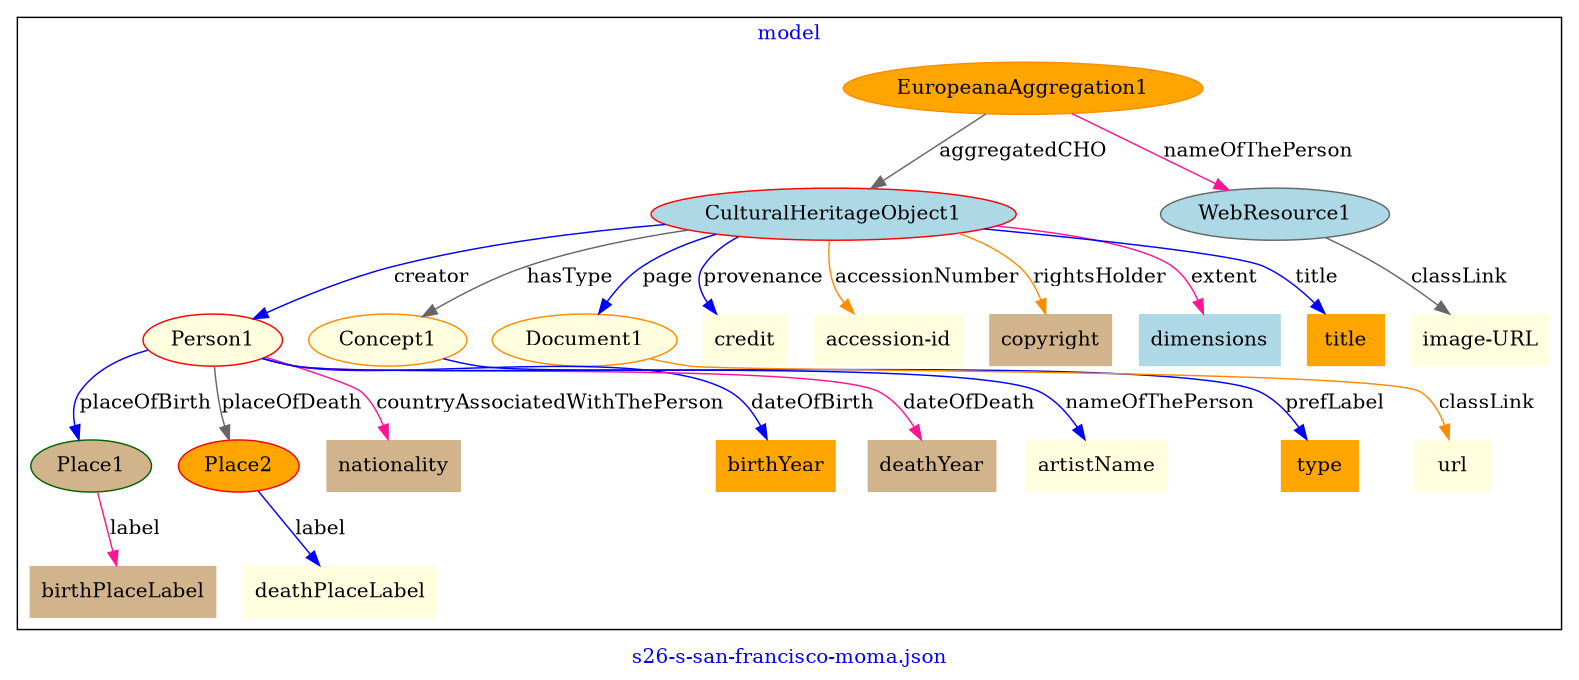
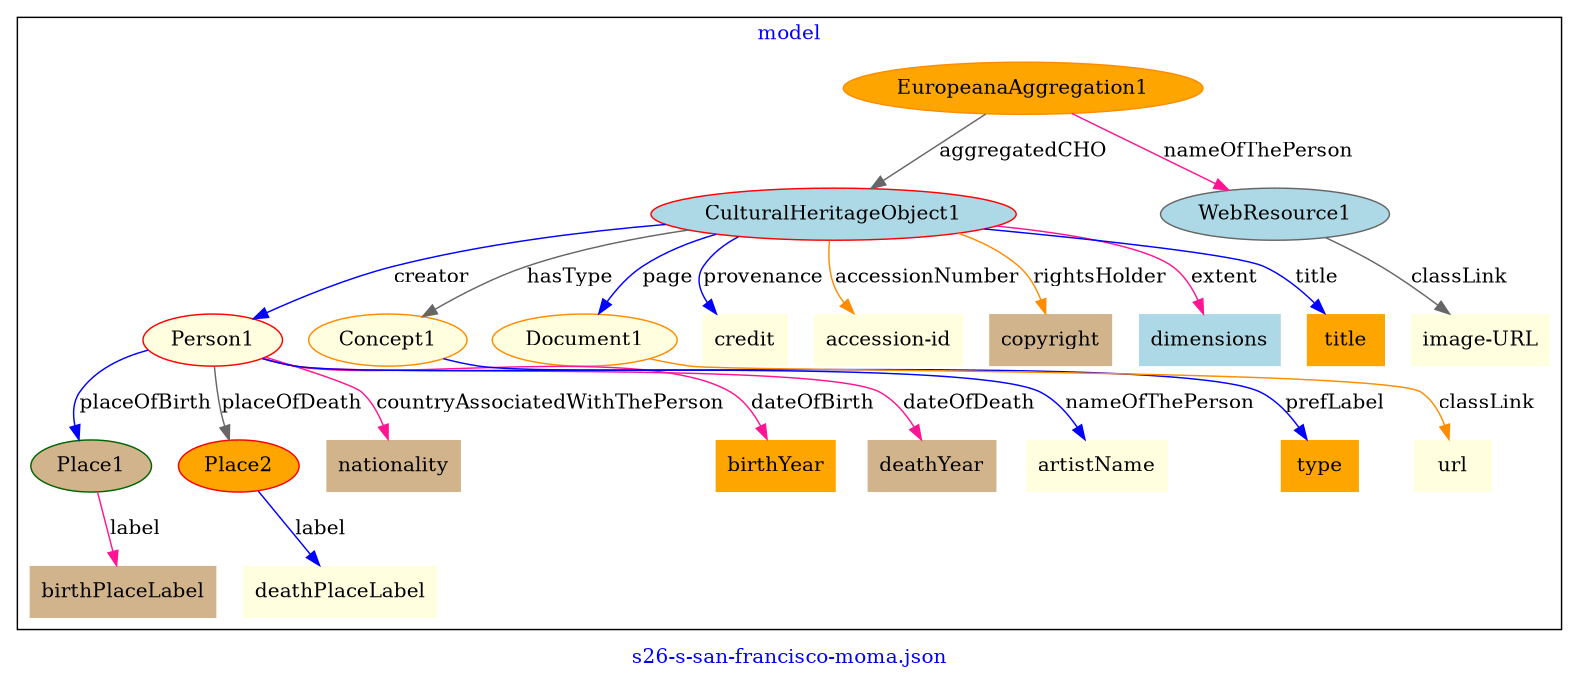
edge "Person1" -> "birthYear": color blue -> deeppink
